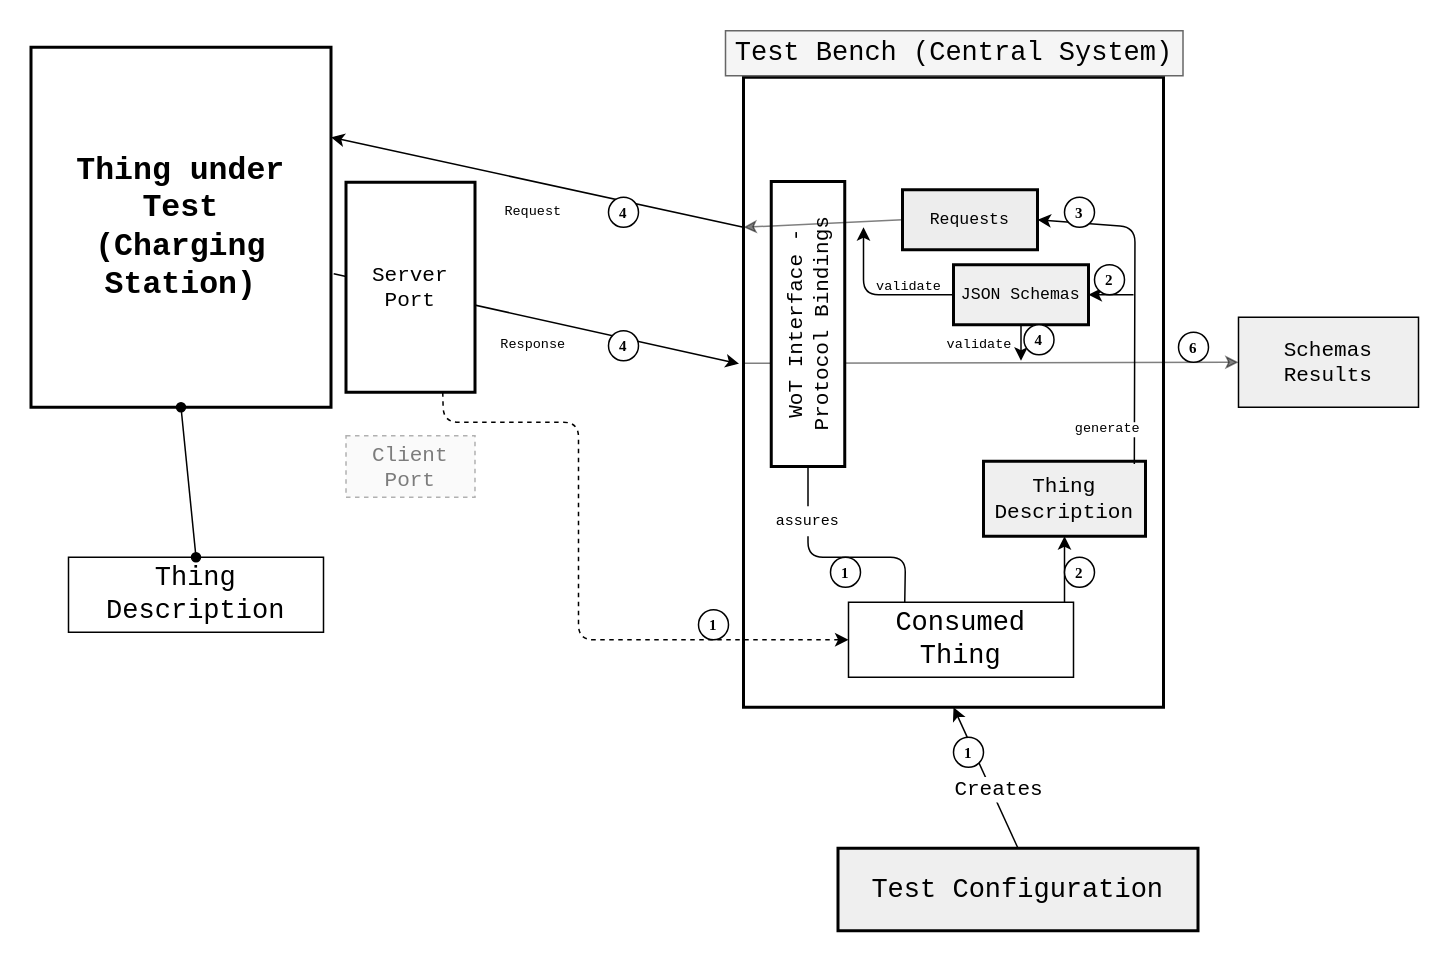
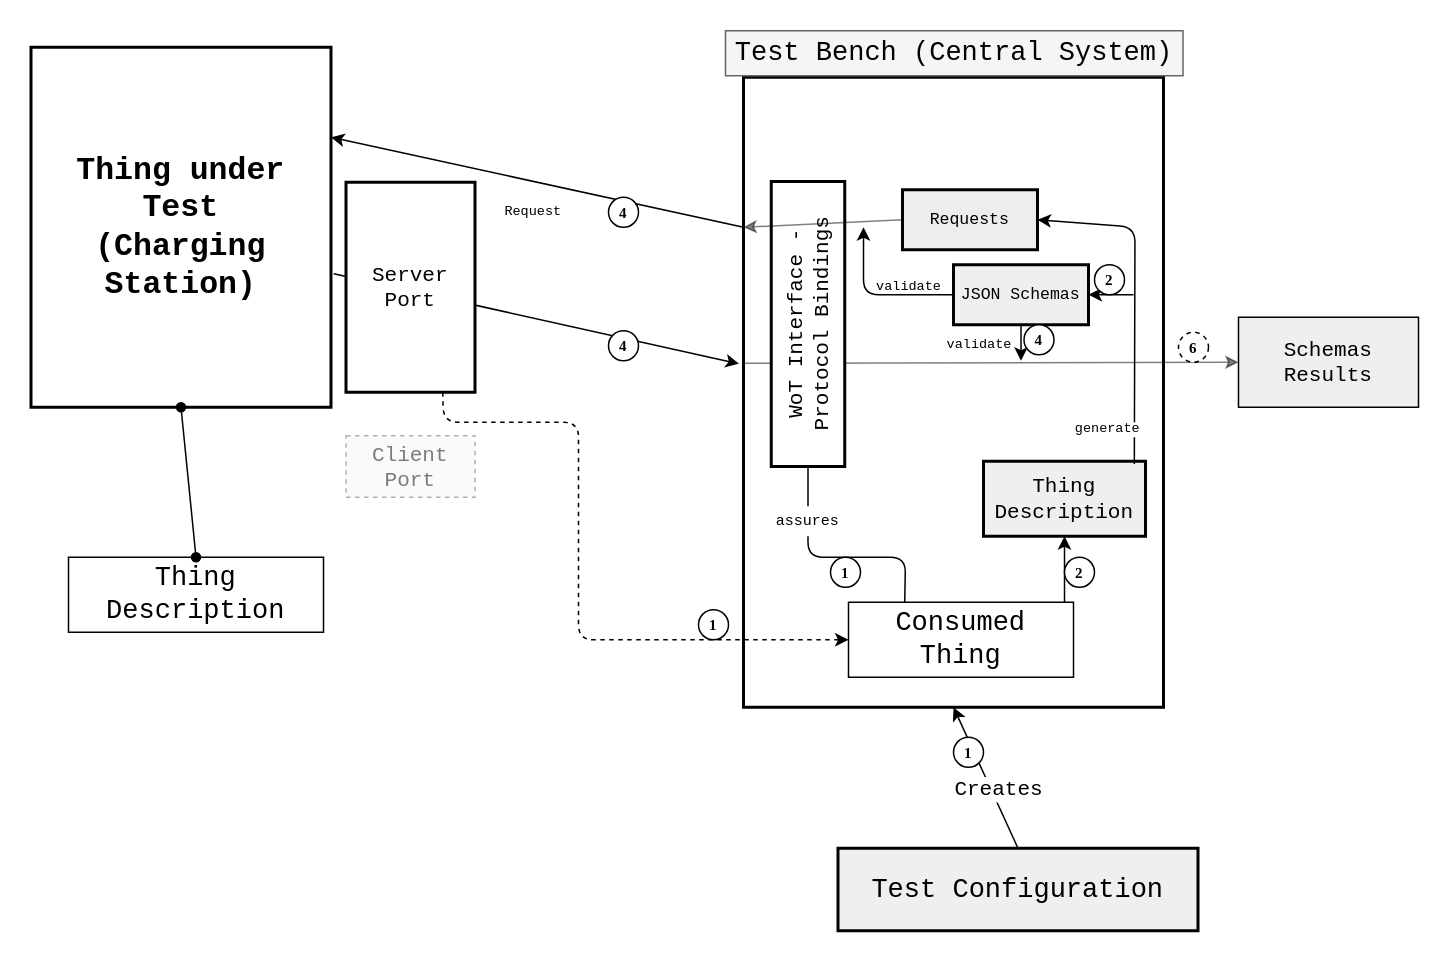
node "3": removed
node "Response": removed
node "6": style solid -> dashed
